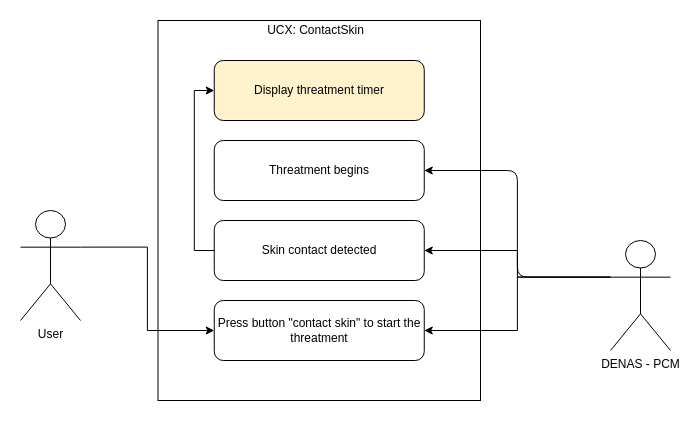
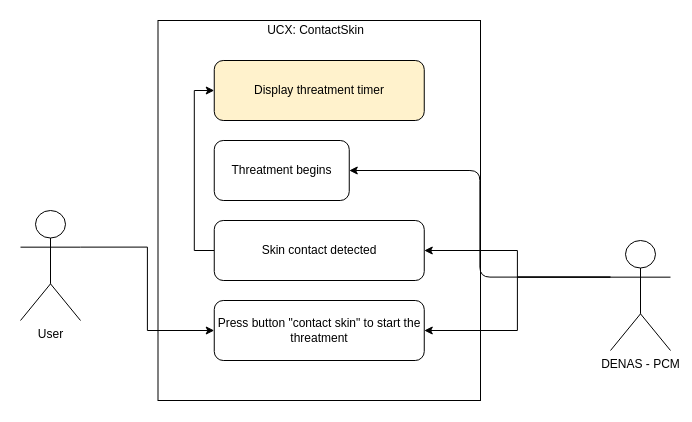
node "Threatment begins": size 210x60 -> 135x60
